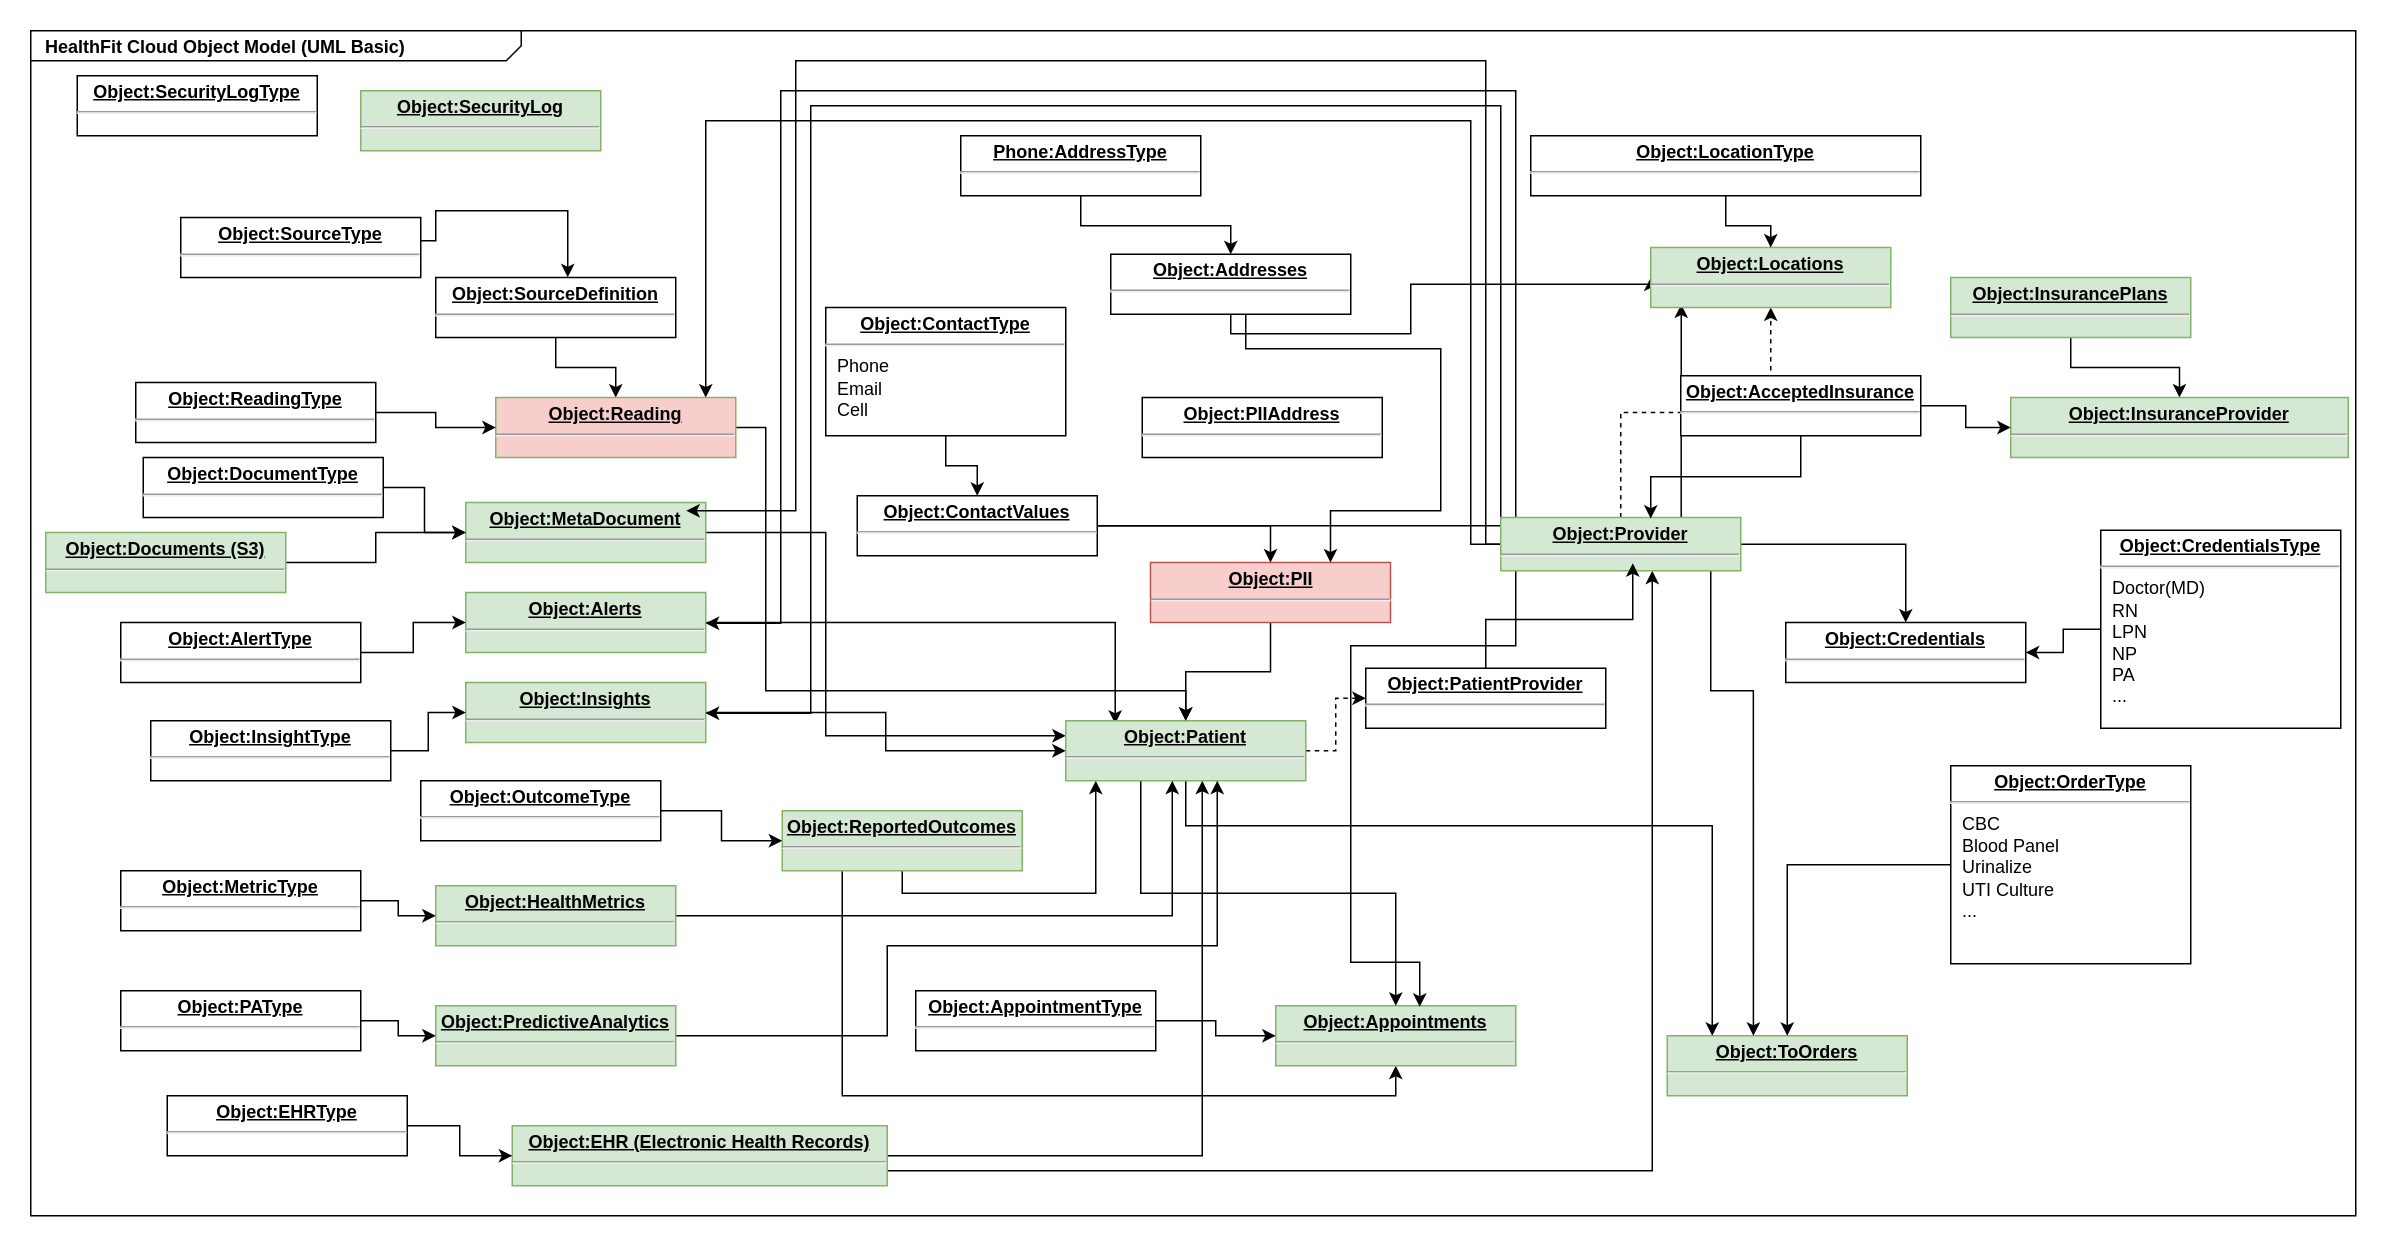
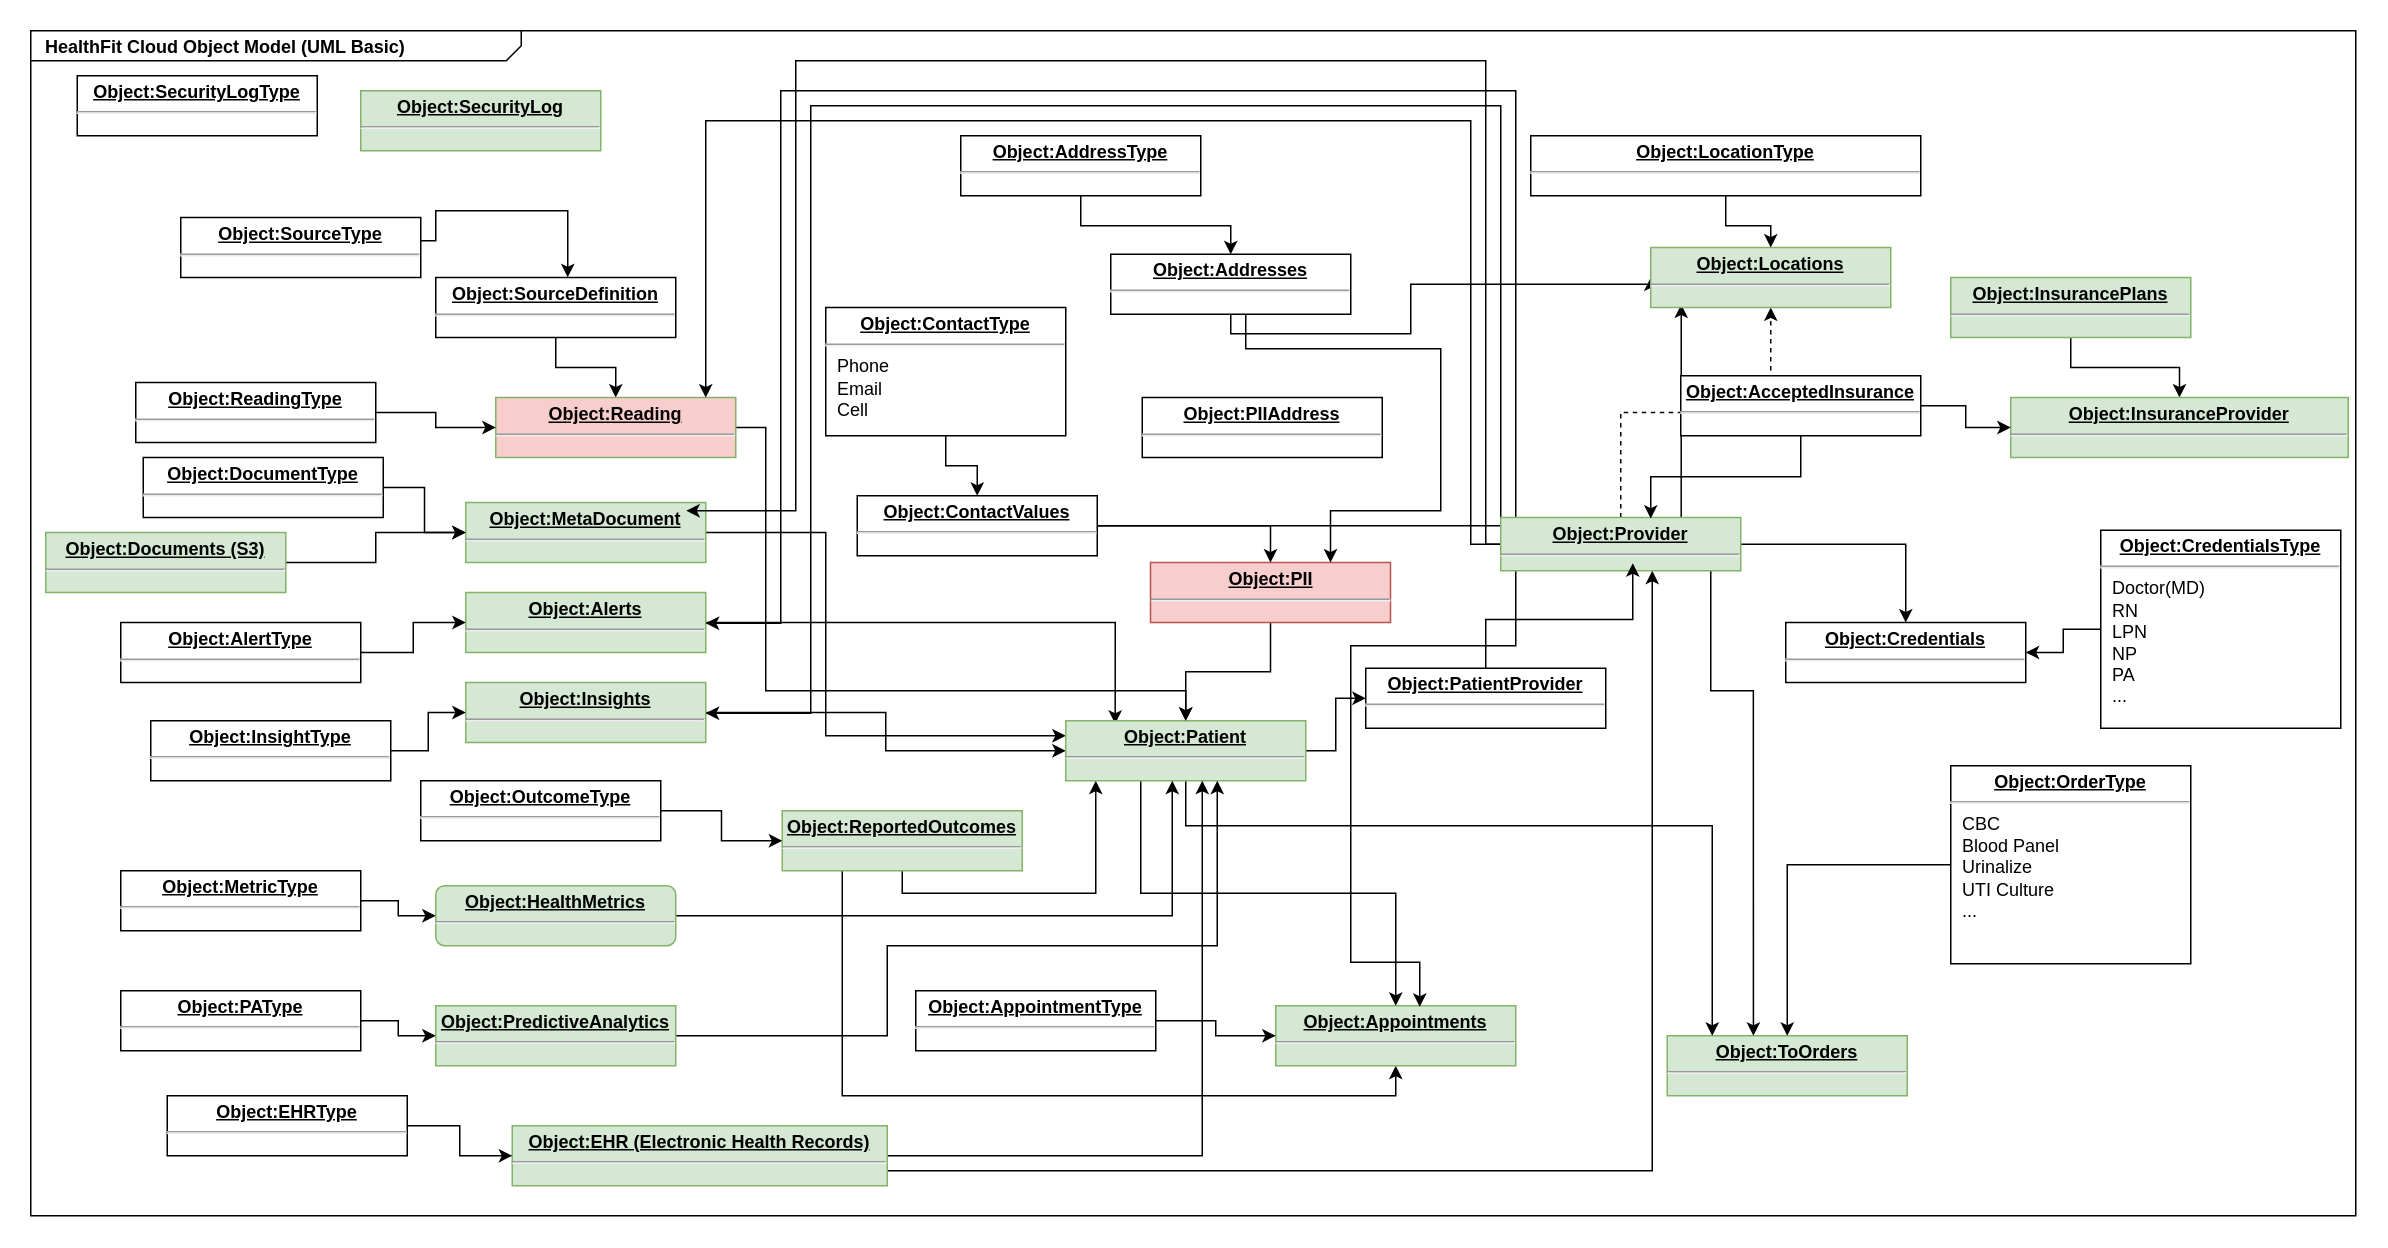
node "Phone:AddressType": label "Phone:AddressType" -> "Object:AddressType"
edge "Object:Patient" -> "Object:PatientProvider": style dashed -> solid
node "Object:HealthMetrics": shape rectangle -> rounded rectangle
